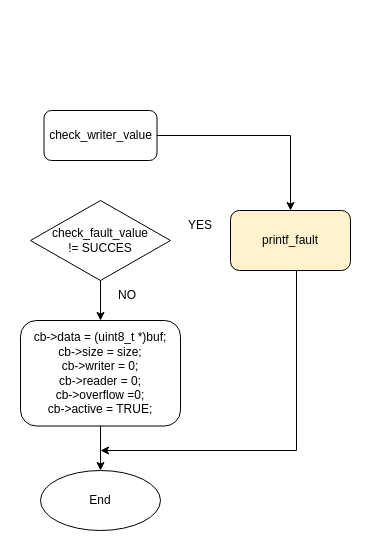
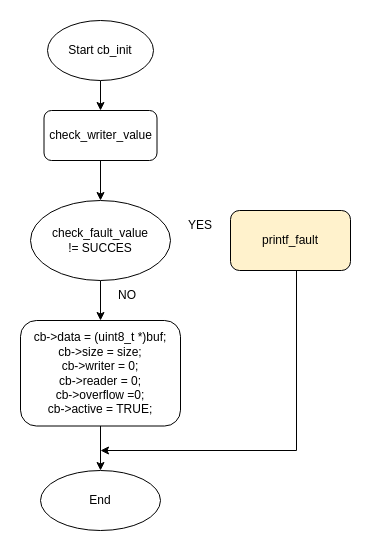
node "Start cb_init": added
edge "Start cb_init" -> "check_writer_value": added
edge "check_writer_value" -> "printf_fault": now "check_writer_value" -> "check_fault_value != SUCCES"
node "check_fault_value != SUCCES": shape diamond -> ellipse
